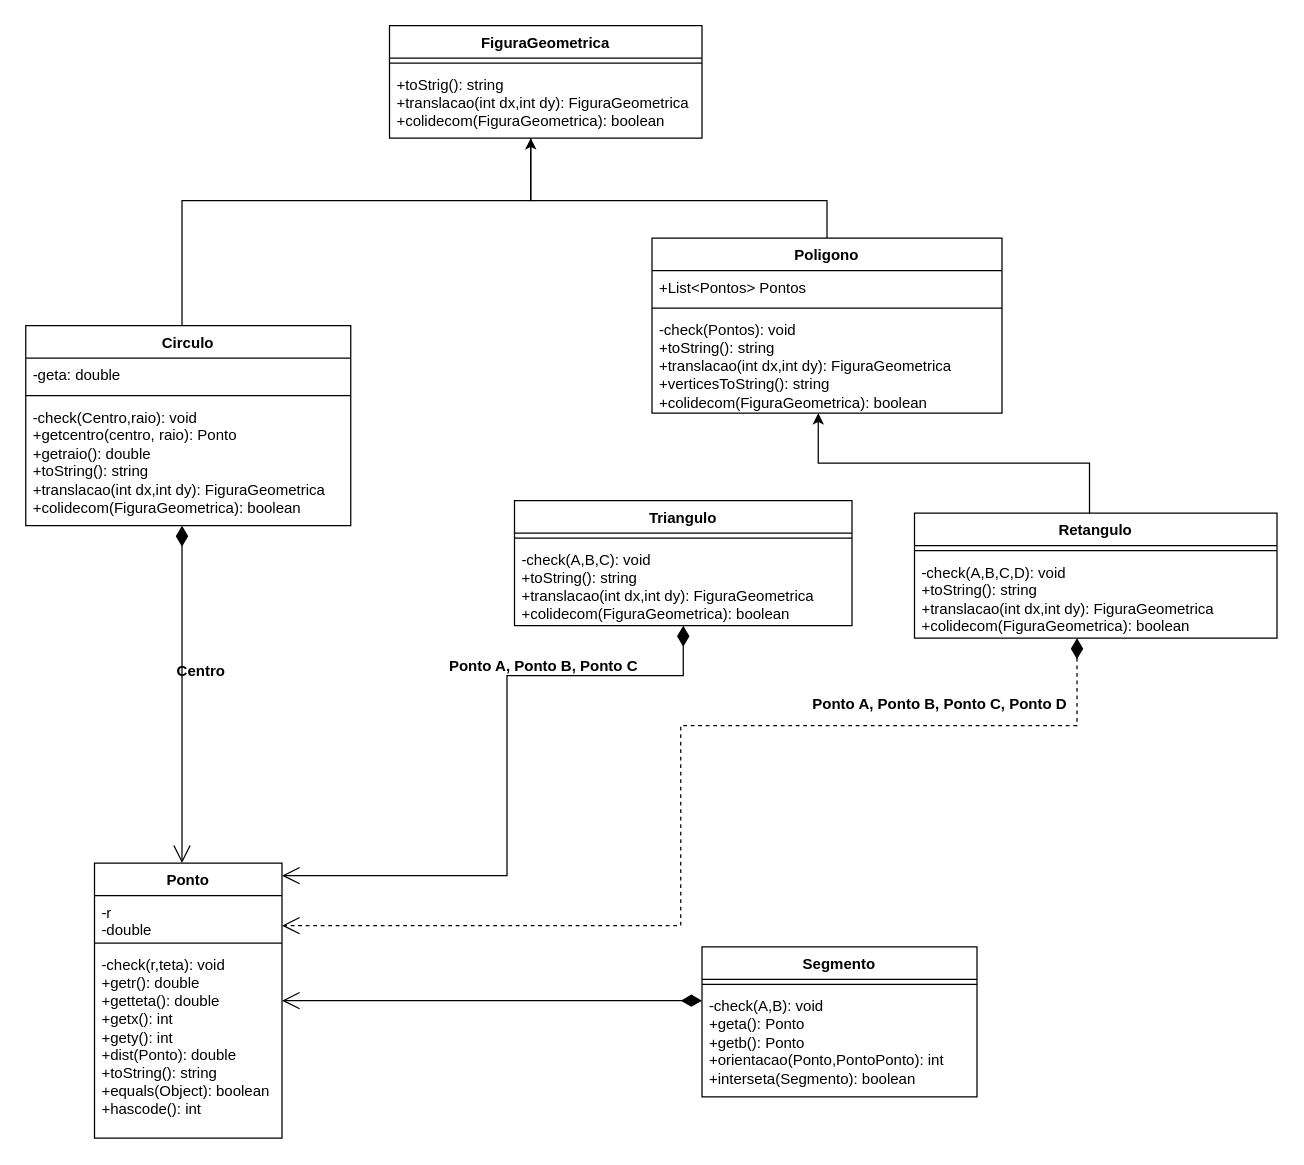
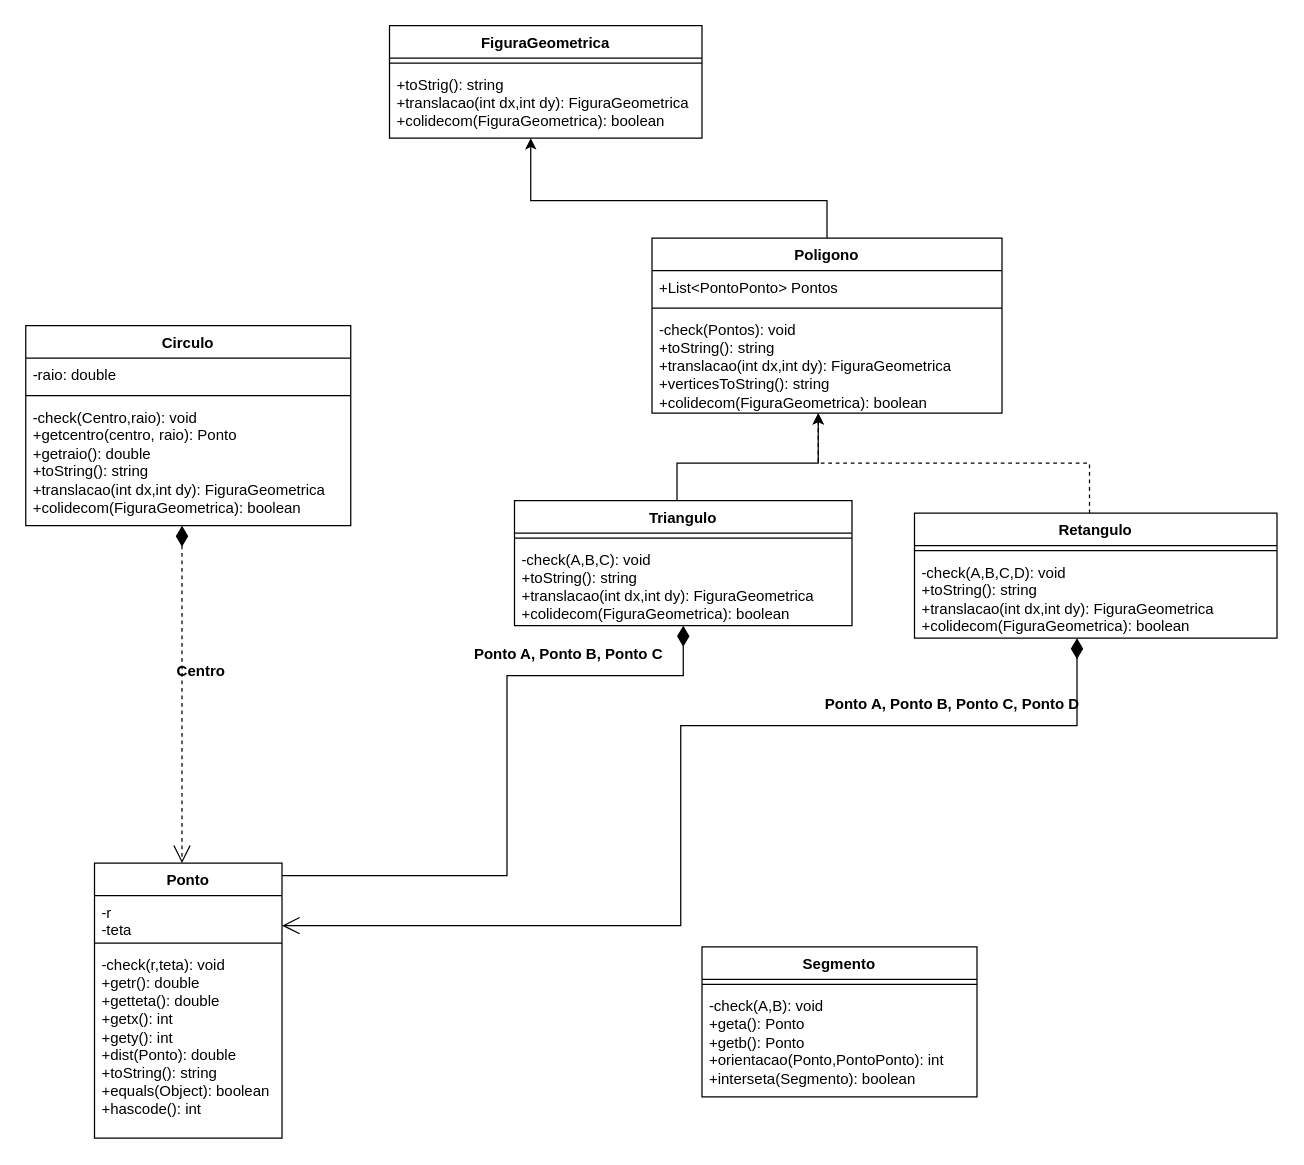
edge "Circulo" -> "FiguraGeometrica": removed
edge "FiguraGeometrica" -- "Poligono": arrowhead none -> classic
node "+List<Pontos> Pontos": label "+List<Pontos> Pontos" -> "+List<PontoPonto> Pontos"
node "-geta: double": label "-geta: double" -> "-raio: double"
edge "Triangulo" -> "Poligono": added
edge "Retangulo" -> "Poligono": style solid -> dashed
node "Ponto A, Ponto B, Ponto C": moved (543, 667) -> (568, 654)
edge "Circulo" -- "Ponto": style solid -> dashed
node "Ponto A, Ponto B, Ponto C, Ponto D": moved (939, 704) -> (952, 704)
edge "Retangulo" -- "Ponto": style dashed -> solid
edge "Triangulo" -- "Ponto": arrowhead open -> none
node "-r -double": label "-r -double" -> "-r -teta"
edge "Ponto" -- "Segmento": removed
